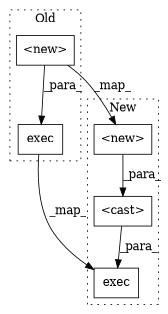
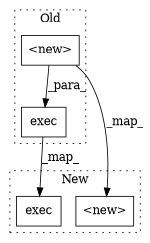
node "<cast>": removed
